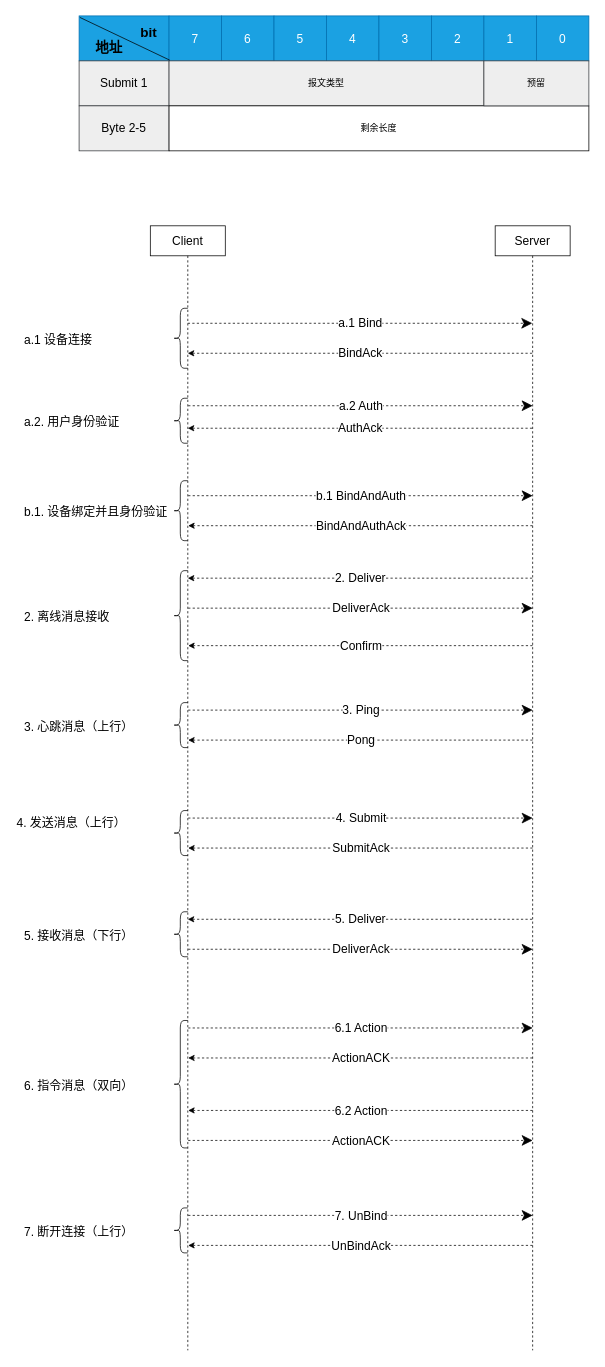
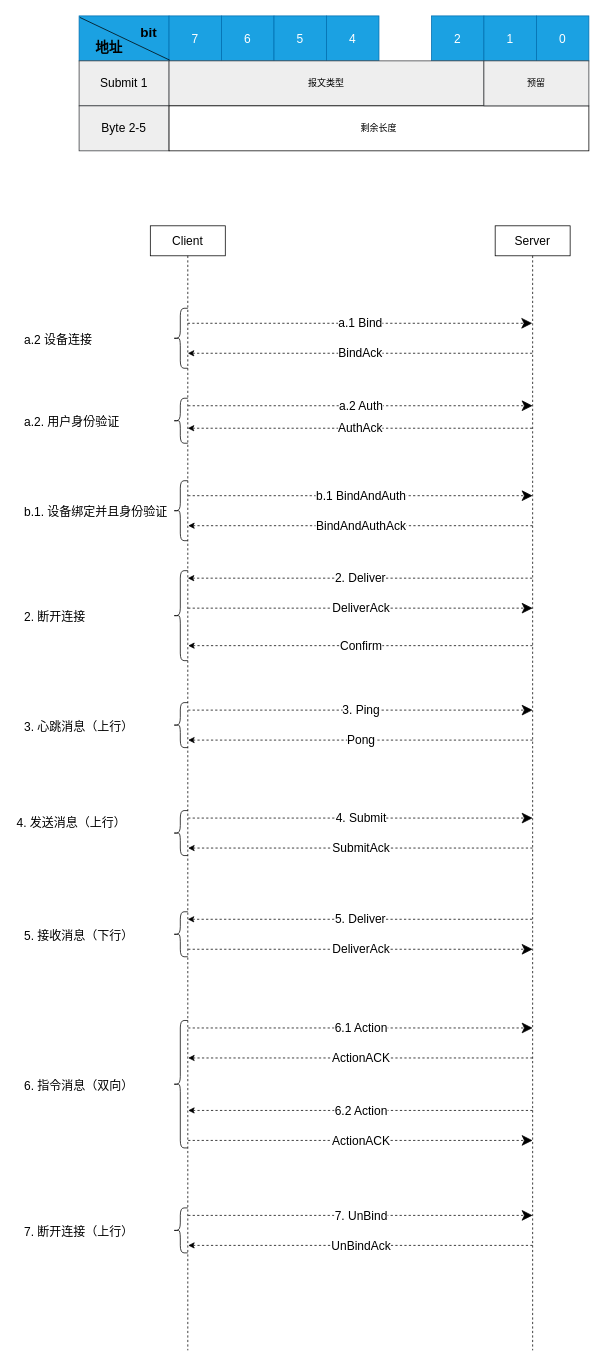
node "3": removed
node "a.1 设备连接": label "a.1 设备连接" -> "a.2 设备连接"
node "2. 离线消息接收": label "2. 离线消息接收" -> "2. 断开连接"
